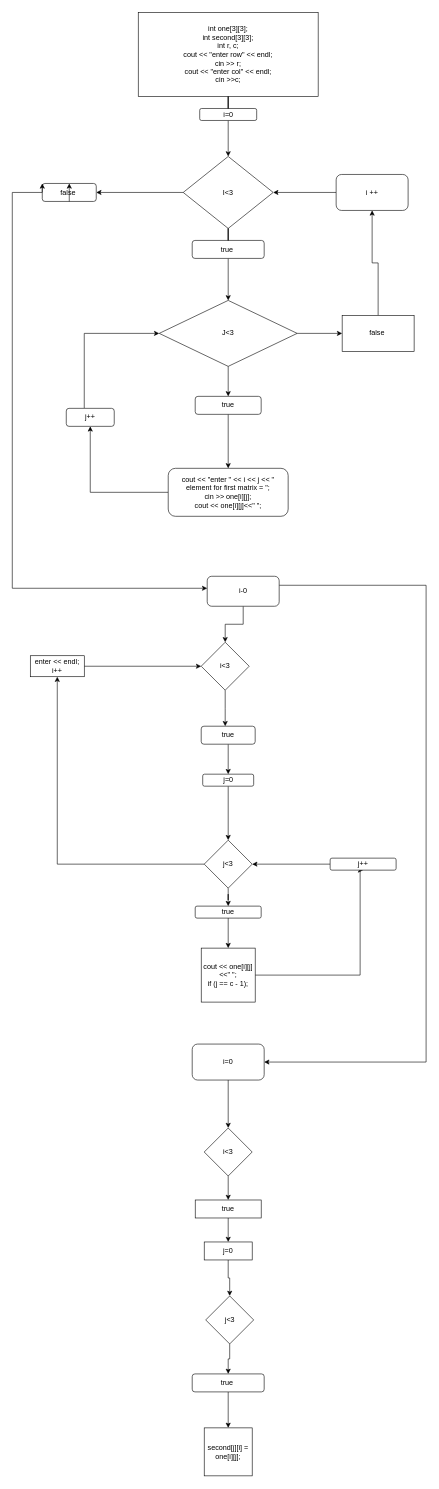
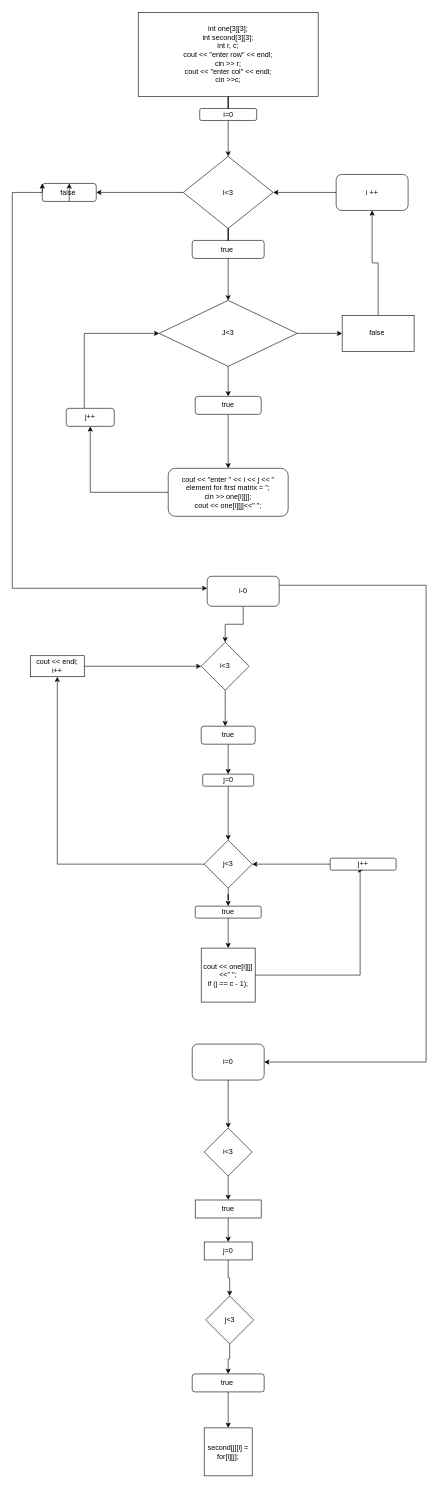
node "enter << endl; i++": label "enter << endl; i++" -> "cout << endl; i++"
node "second[j][i] = one[i][j];": label "second[j][i] = one[i][j];" -> "second[j][i] = for[i][j];"
